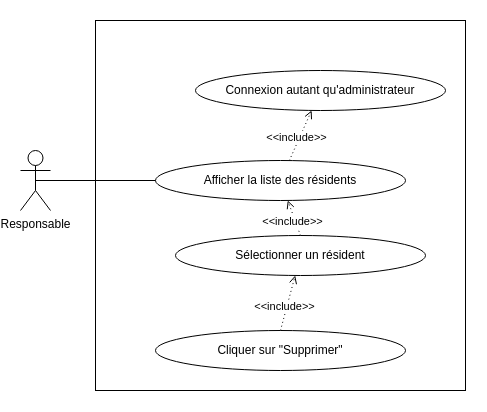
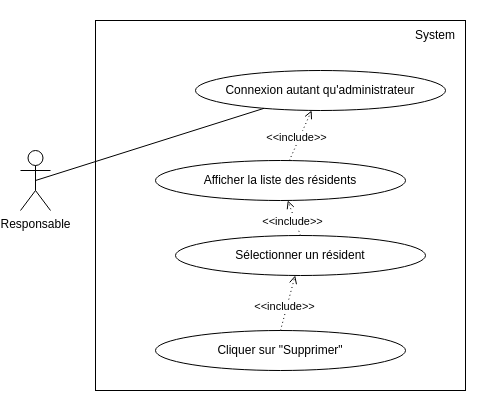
node "System": added
edge "Responsable" -- "Afficher la liste des résidents": now "Responsable" -- "Connexion autant qu'administrateur"
